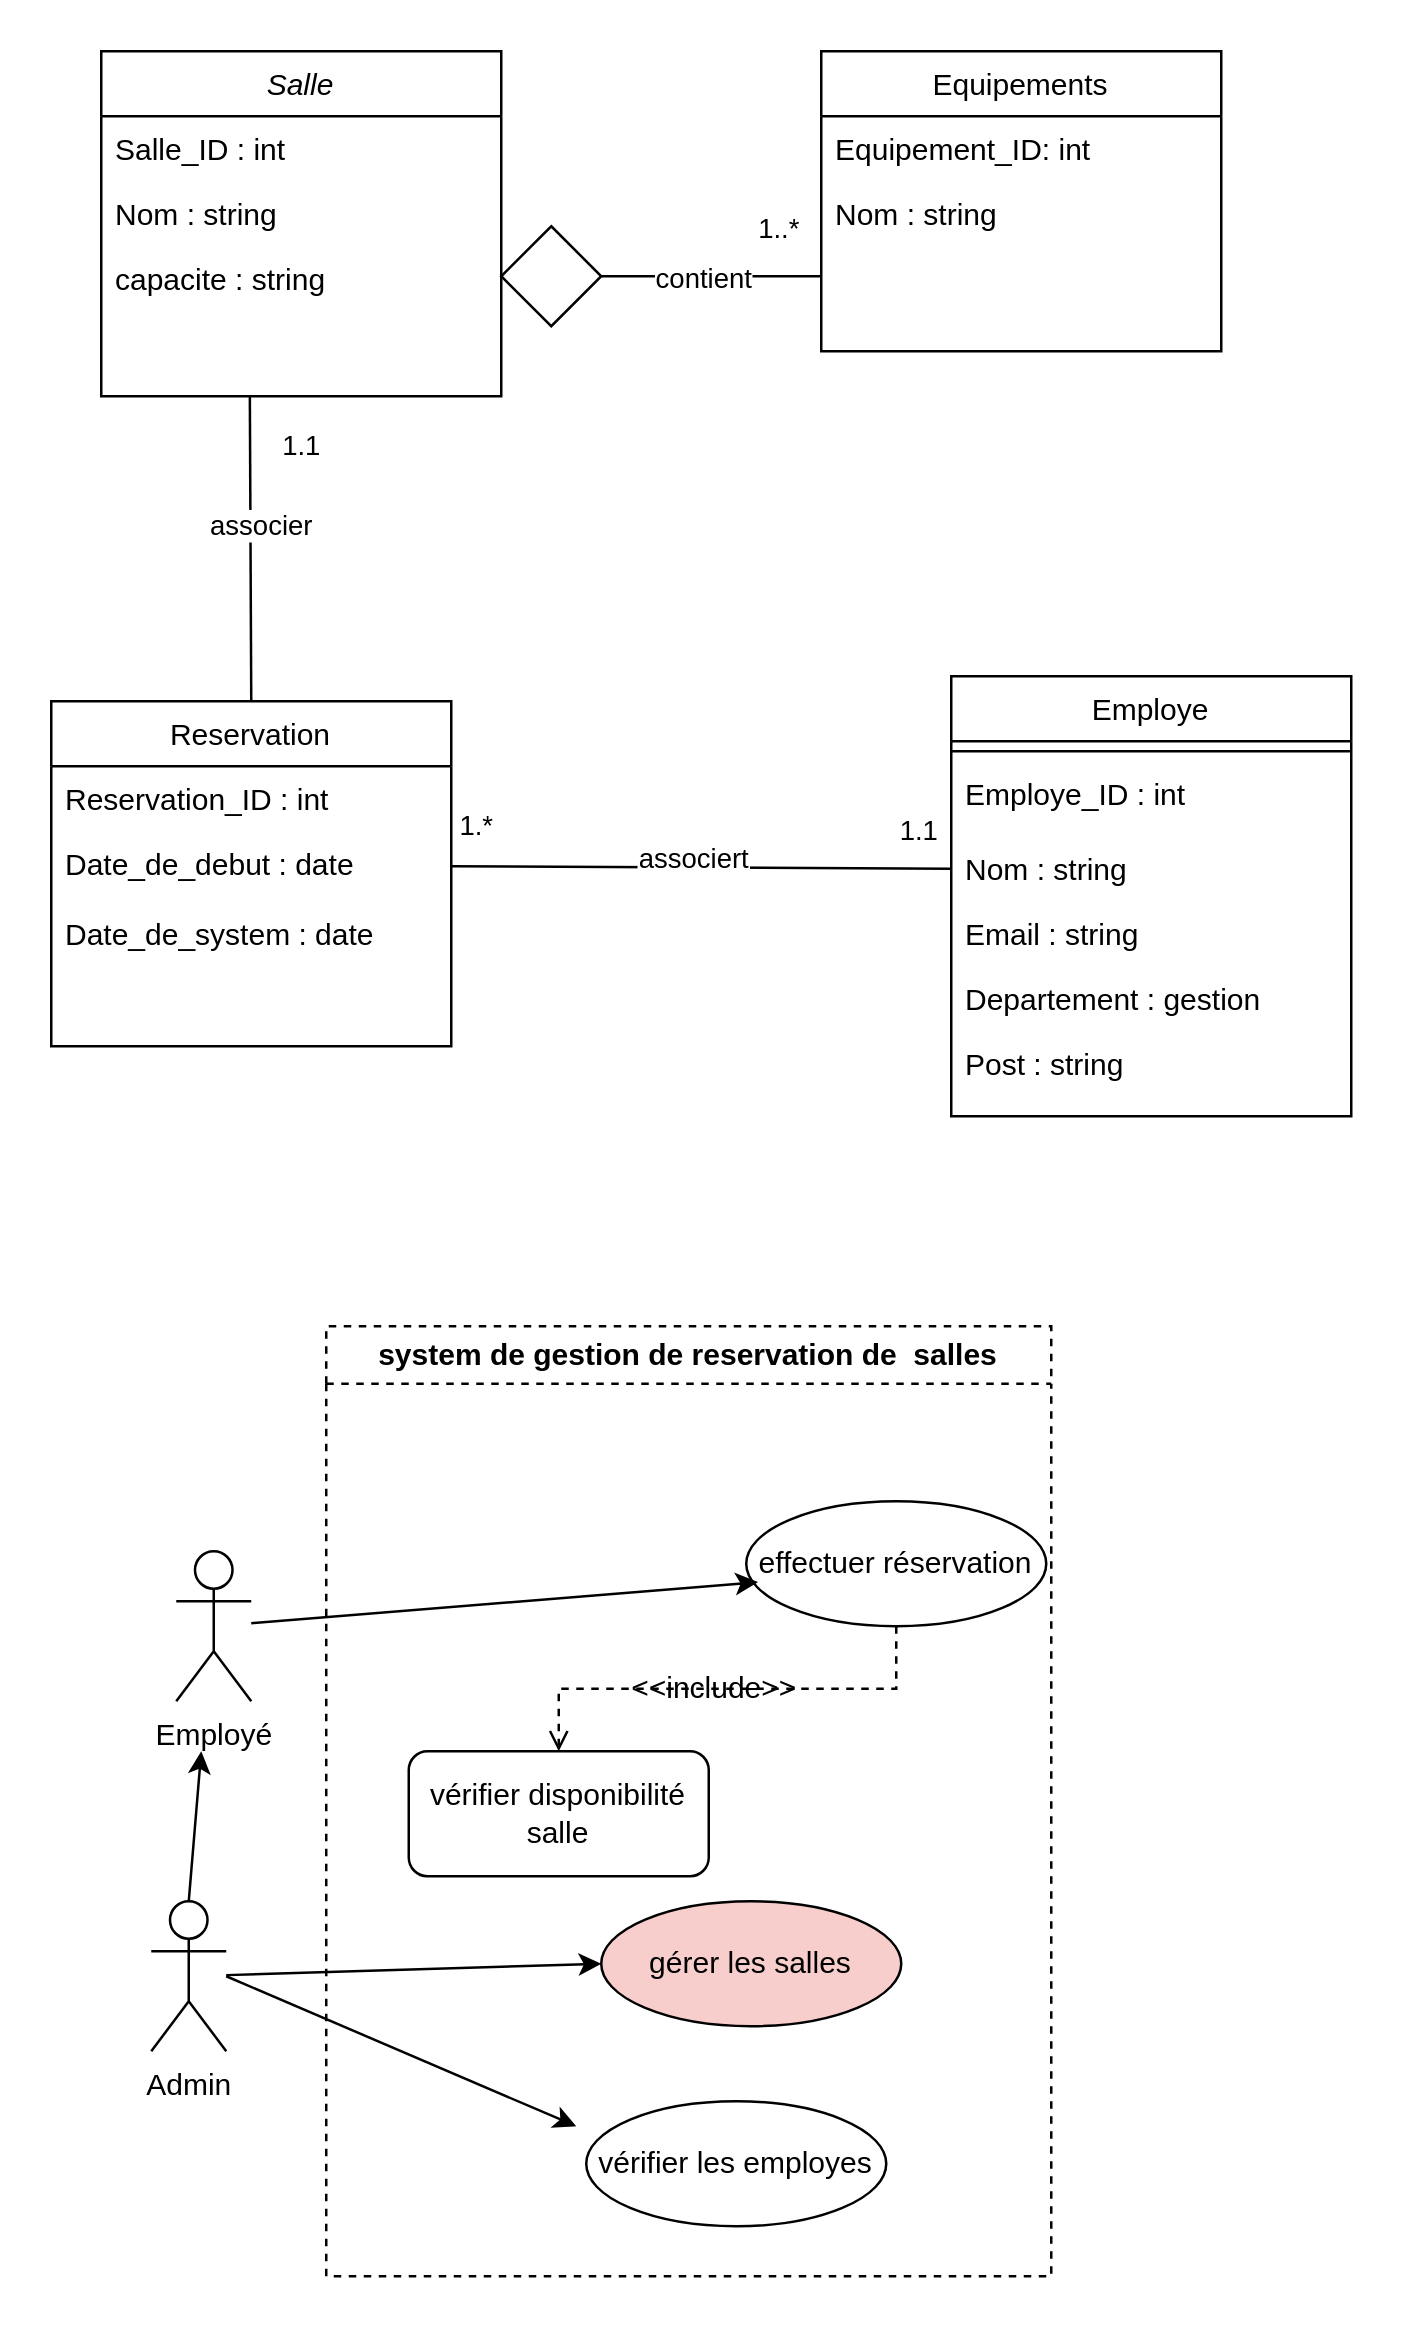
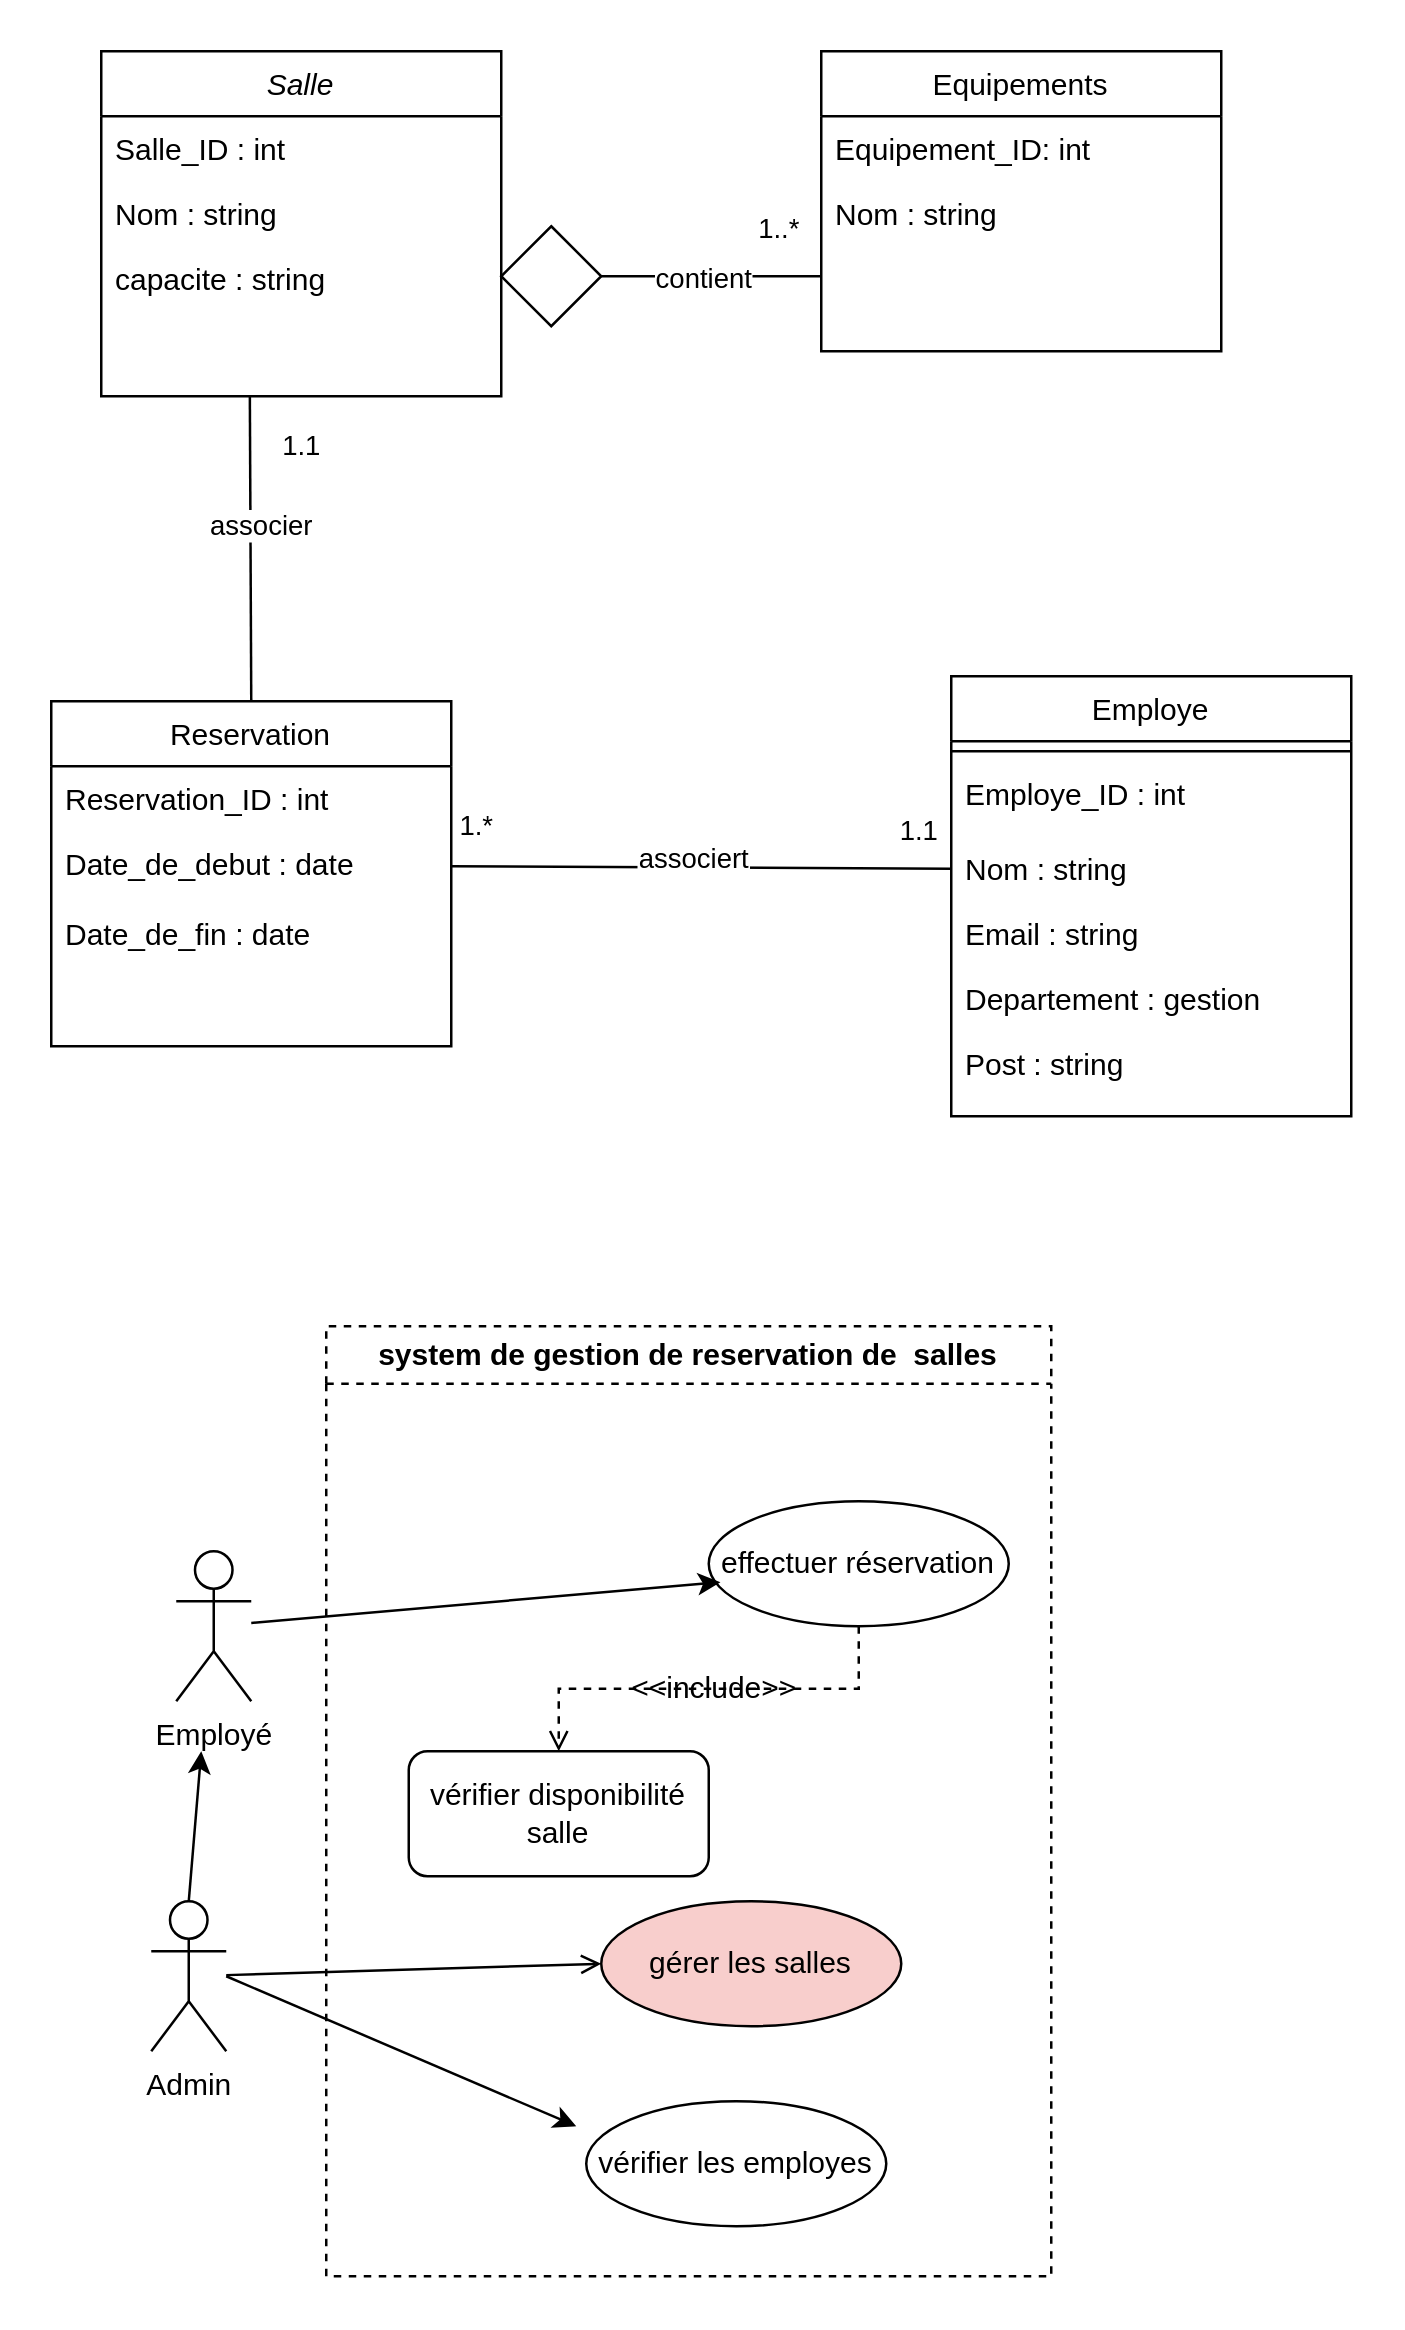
node "Date_de_system : date": label "Date_de_system : date" -> "Date_de_fin : date"
node "effectuer réservation": moved (896, 1564) -> (859, 1564)
edge "Admin" -> "gérer les salles": arrowhead classic -> open
